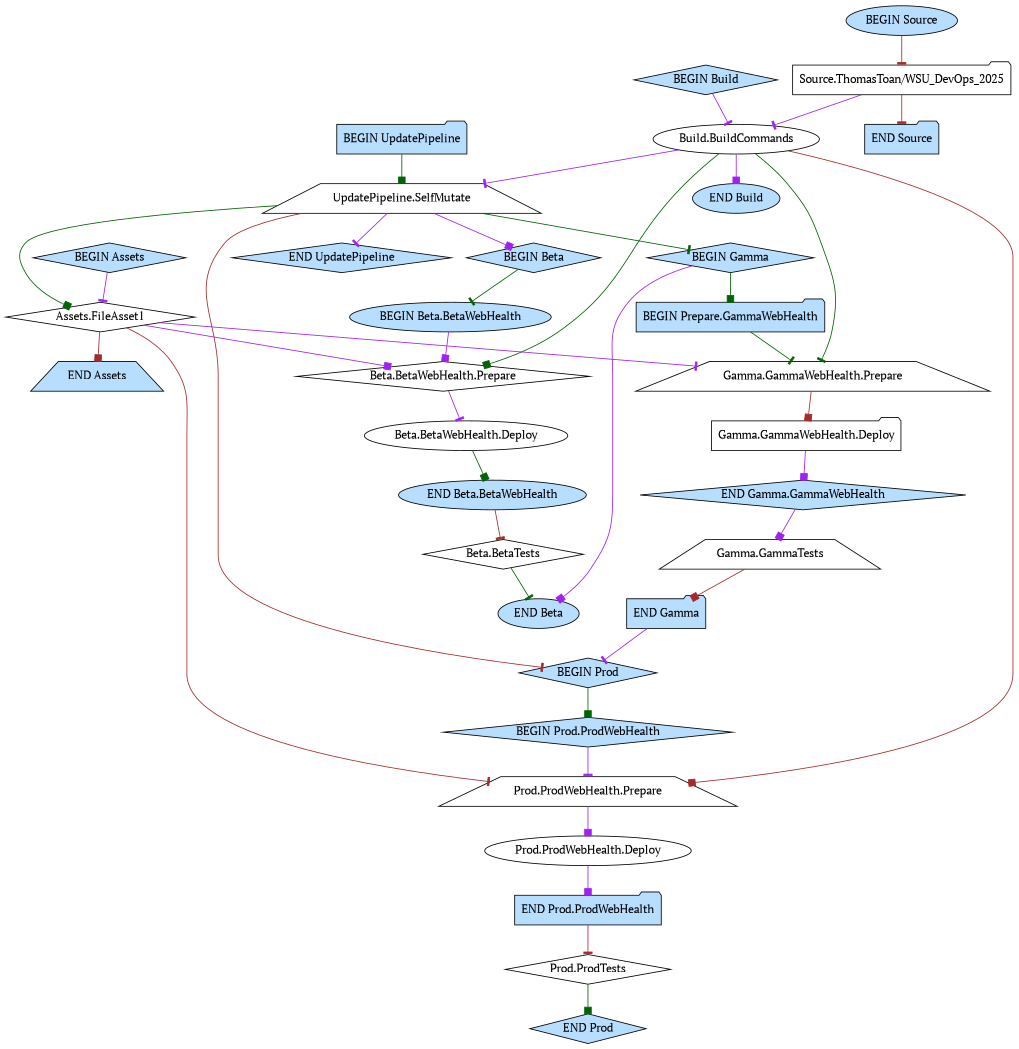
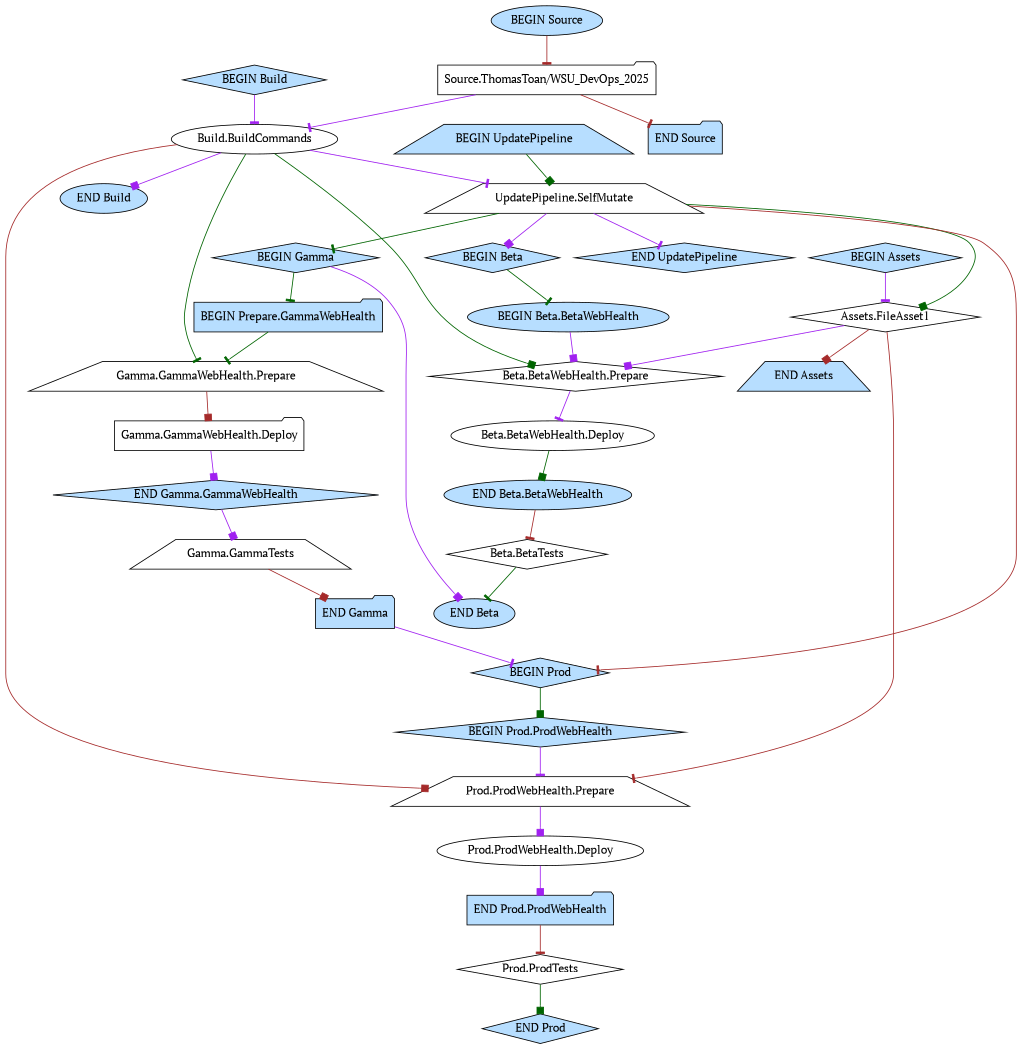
node "BEGIN UpdatePipeline": shape folder -> trapezium
edge "BEGIN Gamma" -> "BEGIN Prepare.GammaWebHealth": arrowhead box -> tee
edge "Assets.FileAsset1" -> "Gamma.GammaWebHealth.Prepare": removed
